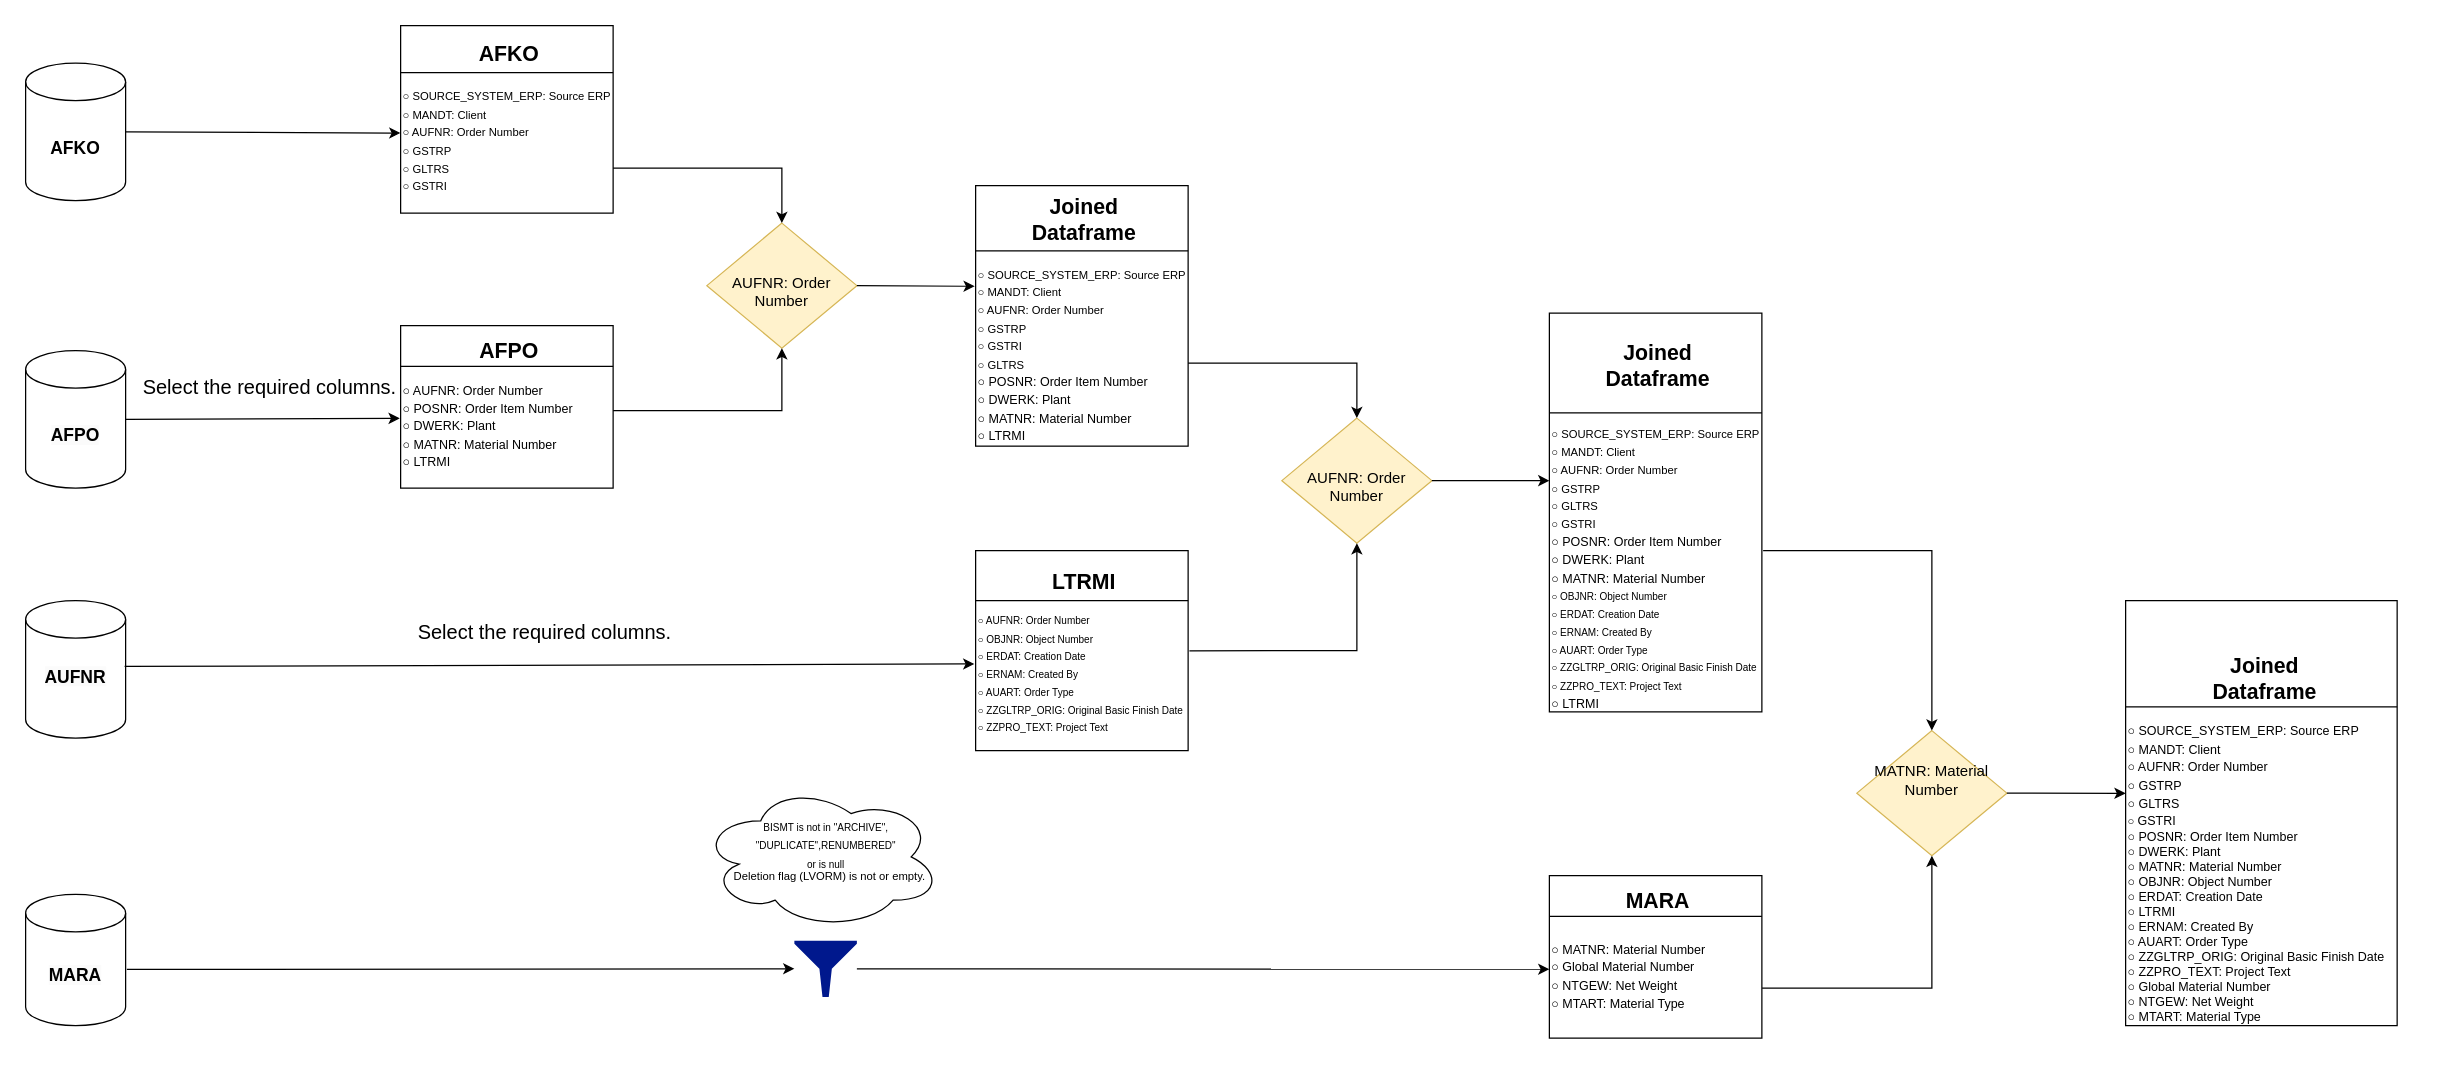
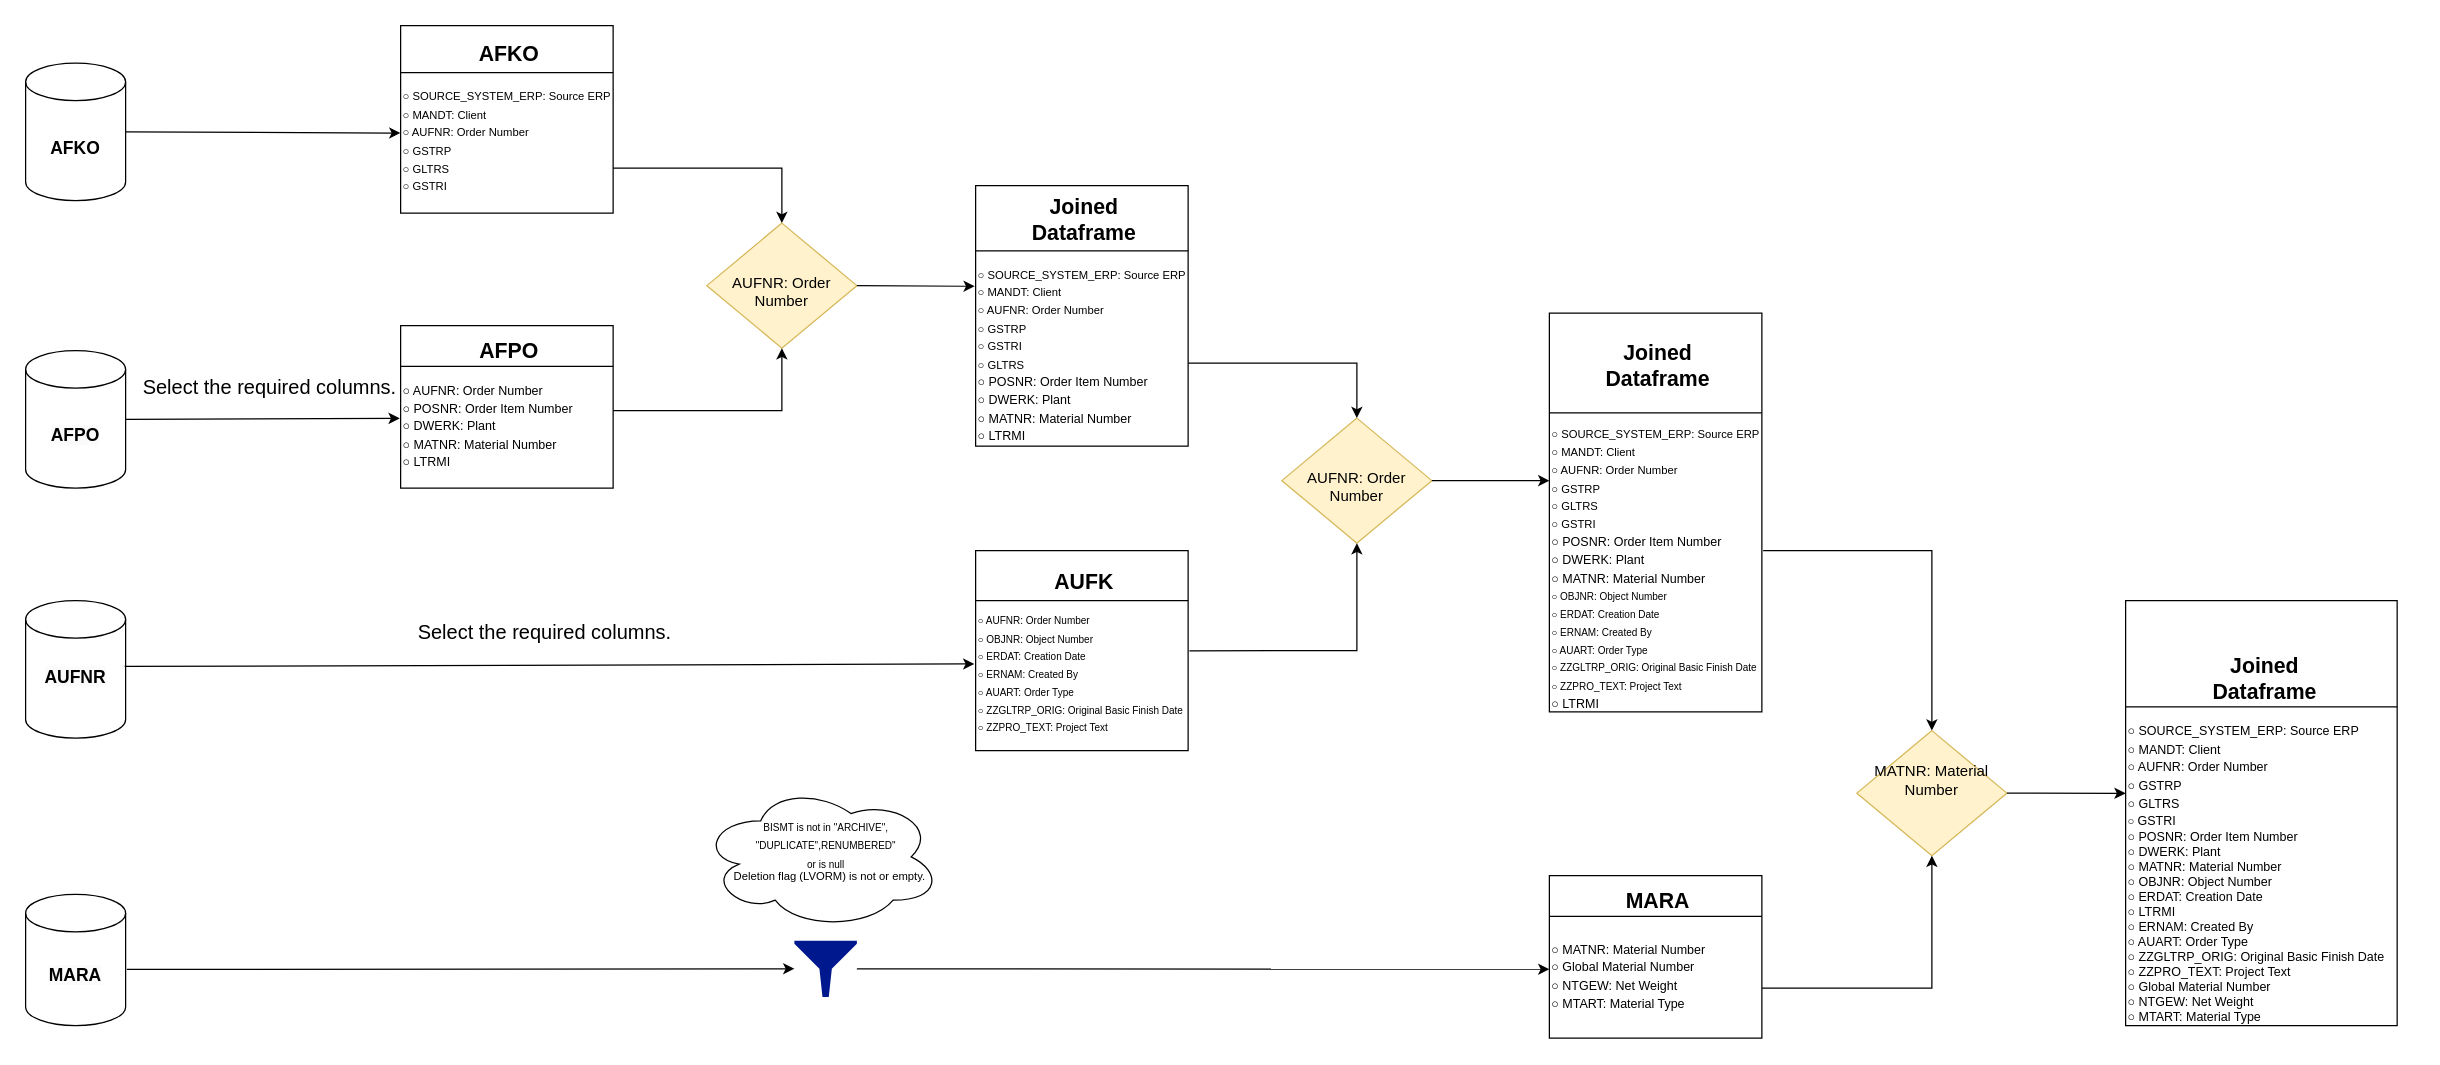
node "LTRMI": label "LTRMI" -> "AUFK"
